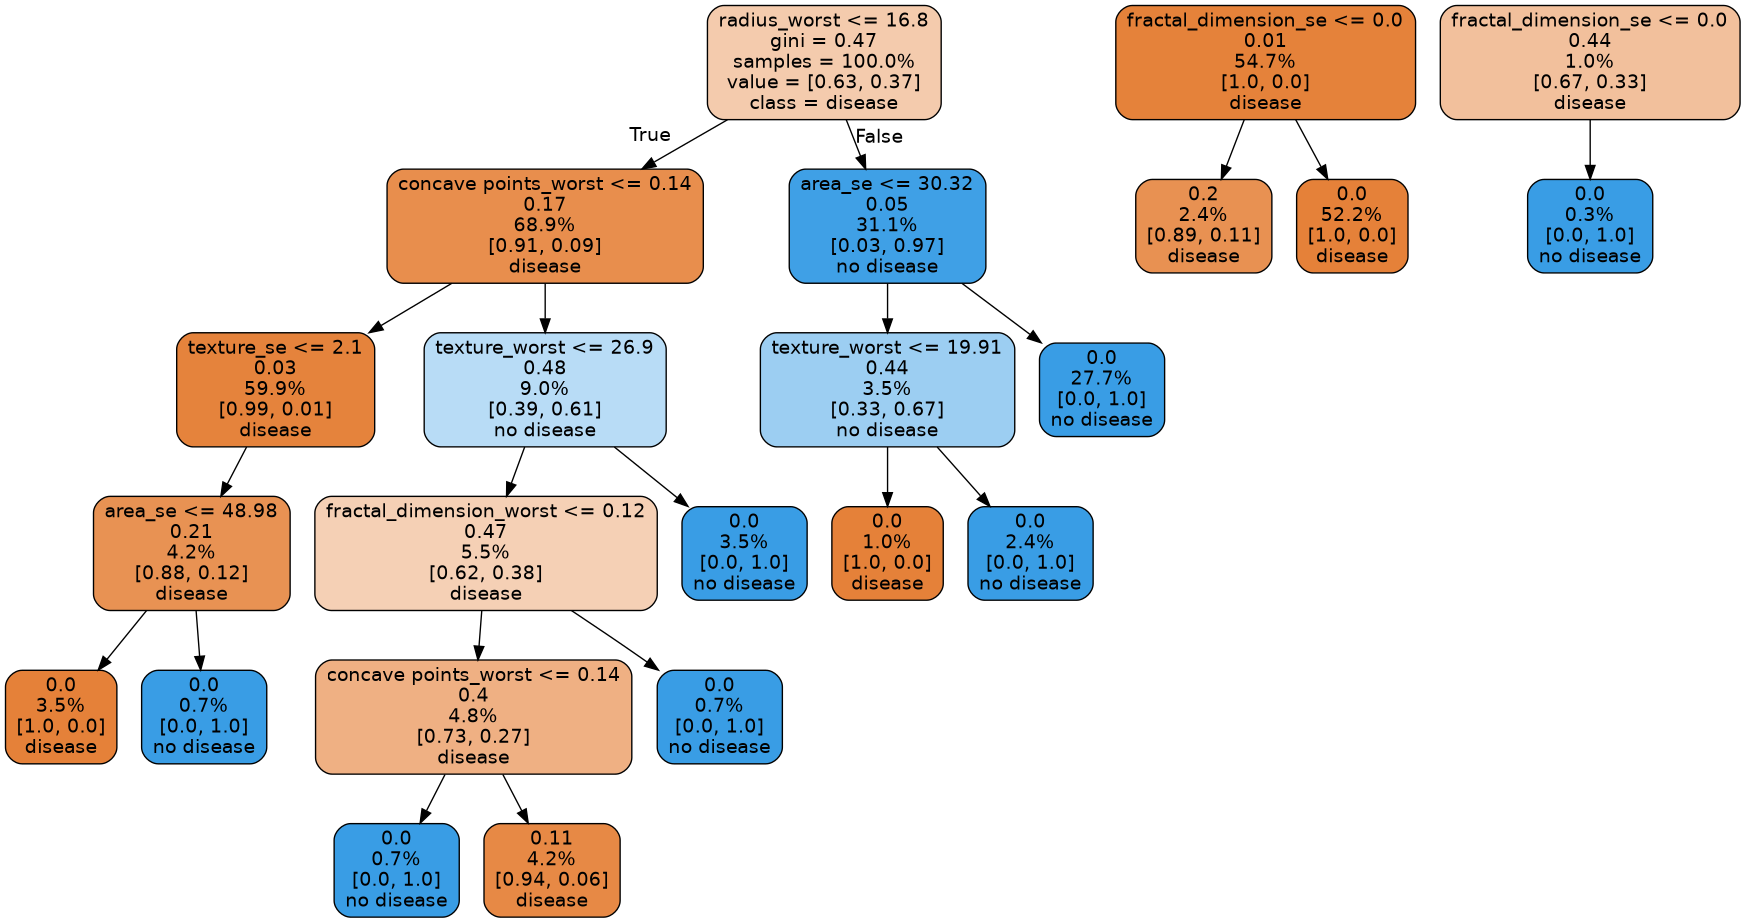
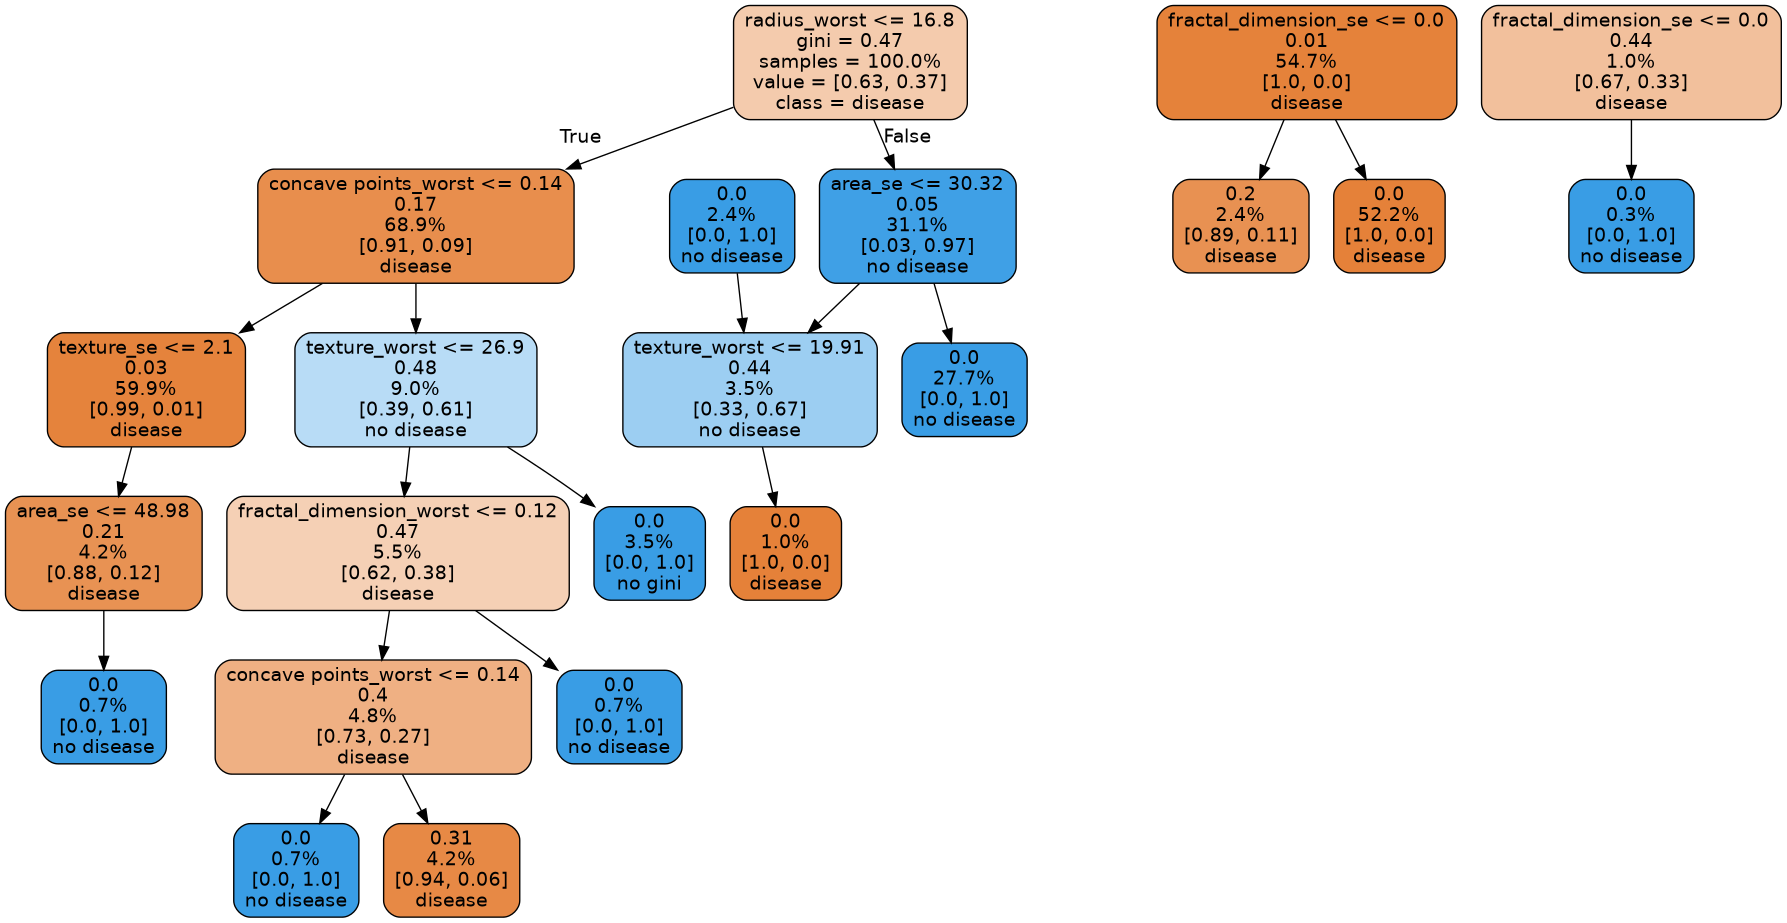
edge "texture_worst <= 19.91 0.44 3.5% [0.33, 0.67] no disease" -> "0.0 2.4% [0.0, 1.0] no disease": reversed
node "0.0 3.5% [0.0, 1.0] no disease": label "0.0 3.5% [0.0, 1.0] no disease" -> "0.0 3.5% [0.0, 1.0] no gini"
node "0.0 3.5% [1.0, 0.0] disease": removed
node "0.11 4.2% [0.94, 0.06] disease": label "0.11 4.2% [0.94, 0.06] disease" -> "0.31 4.2% [0.94, 0.06] disease"
